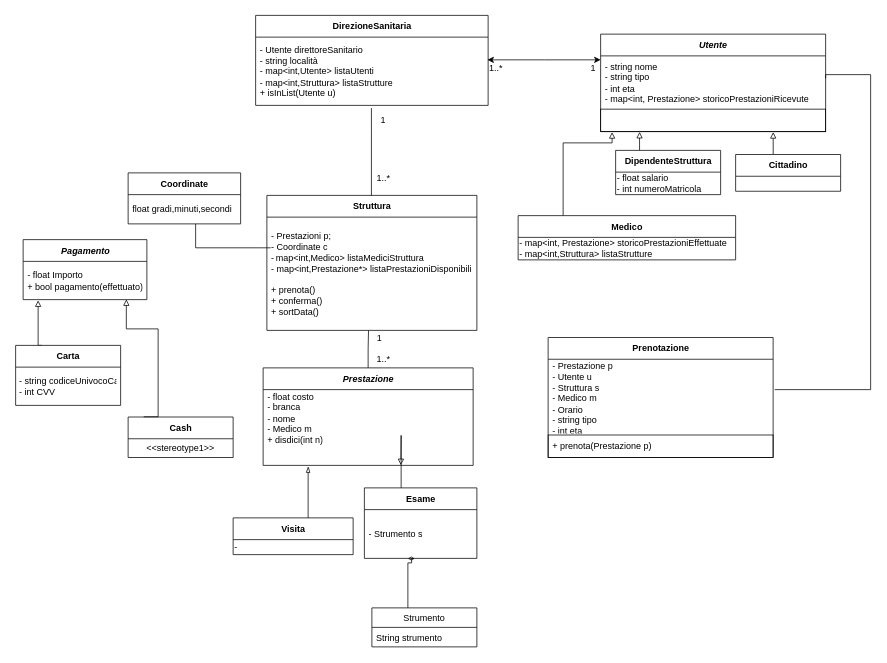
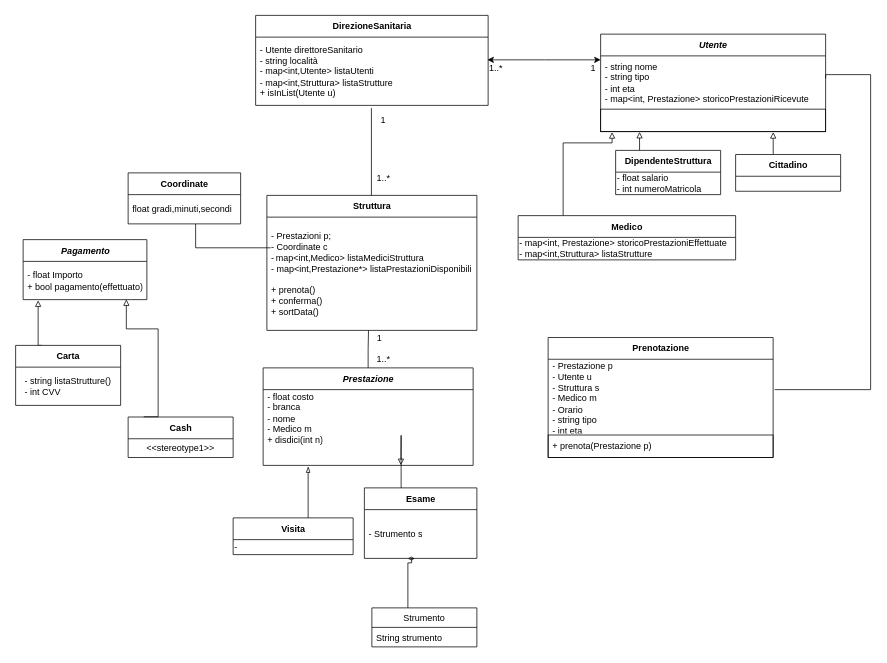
node "- string codiceUnivocoCarta() - int CVV": label "- string codiceUnivocoCarta() - int CVV" -> "- string listaStrutture() - int CVV"
